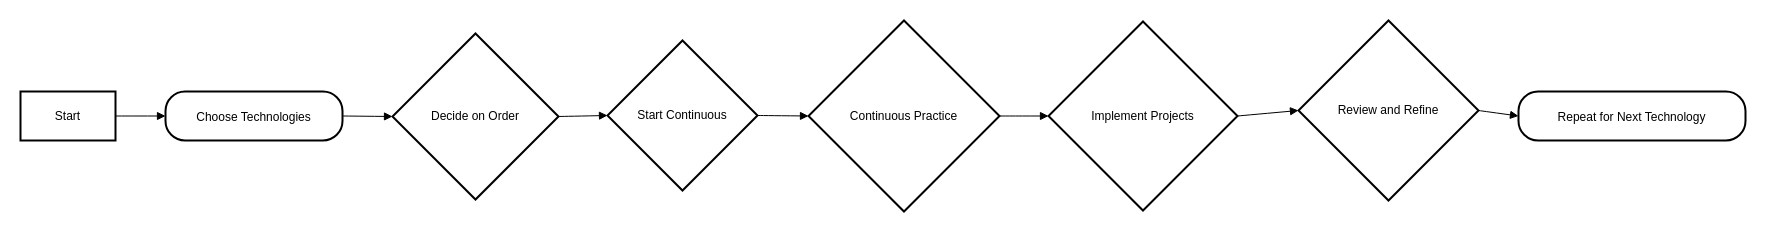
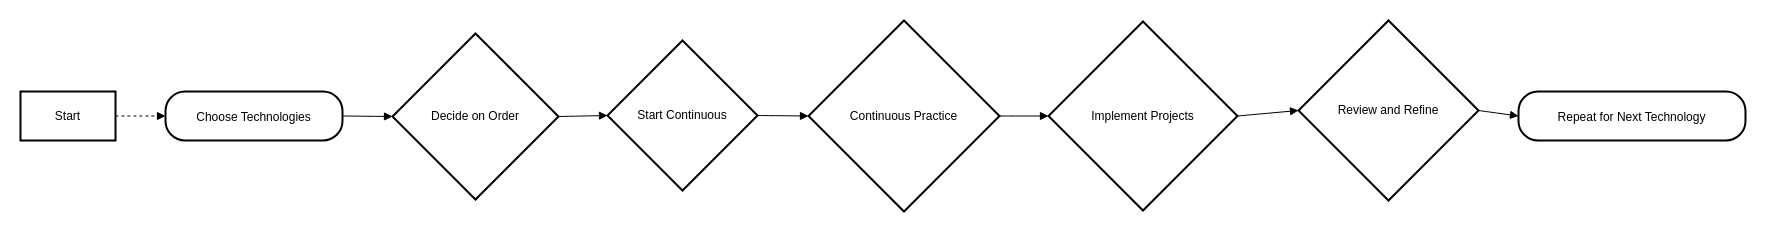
edge "Start" -> "Choose Technologies": style solid -> dashed
